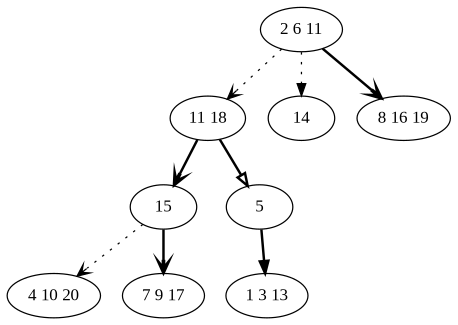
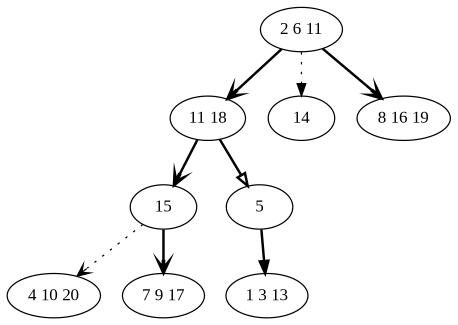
edge "2 6 11" -> "11 18": style dotted -> bold
